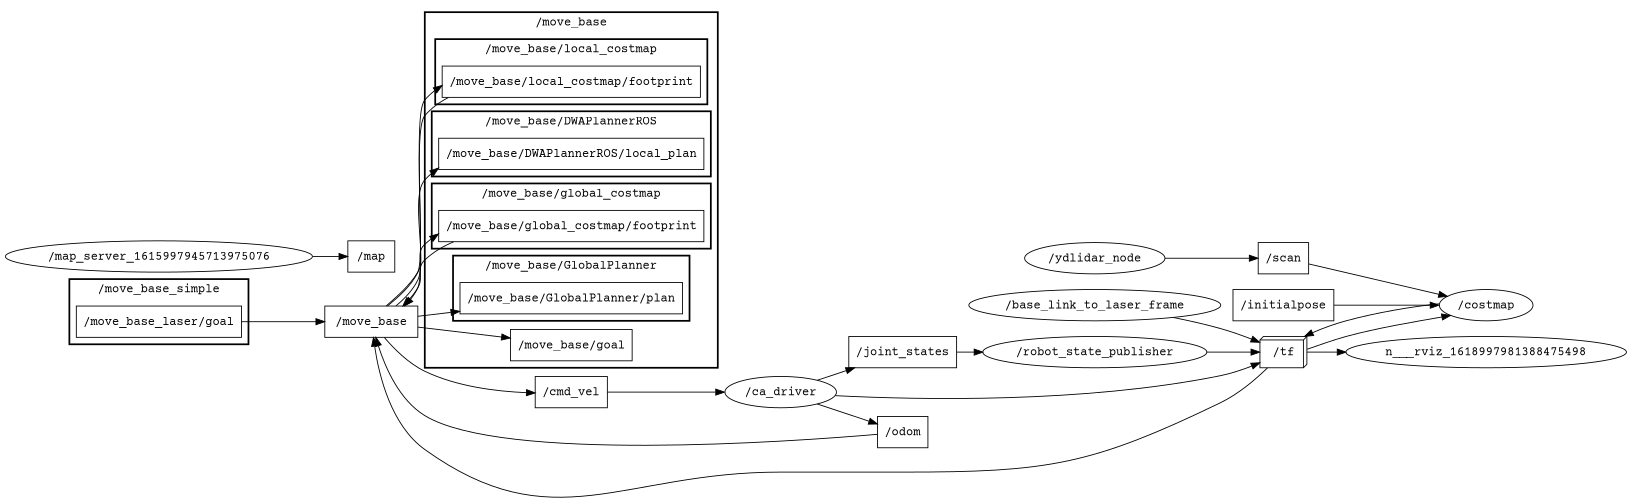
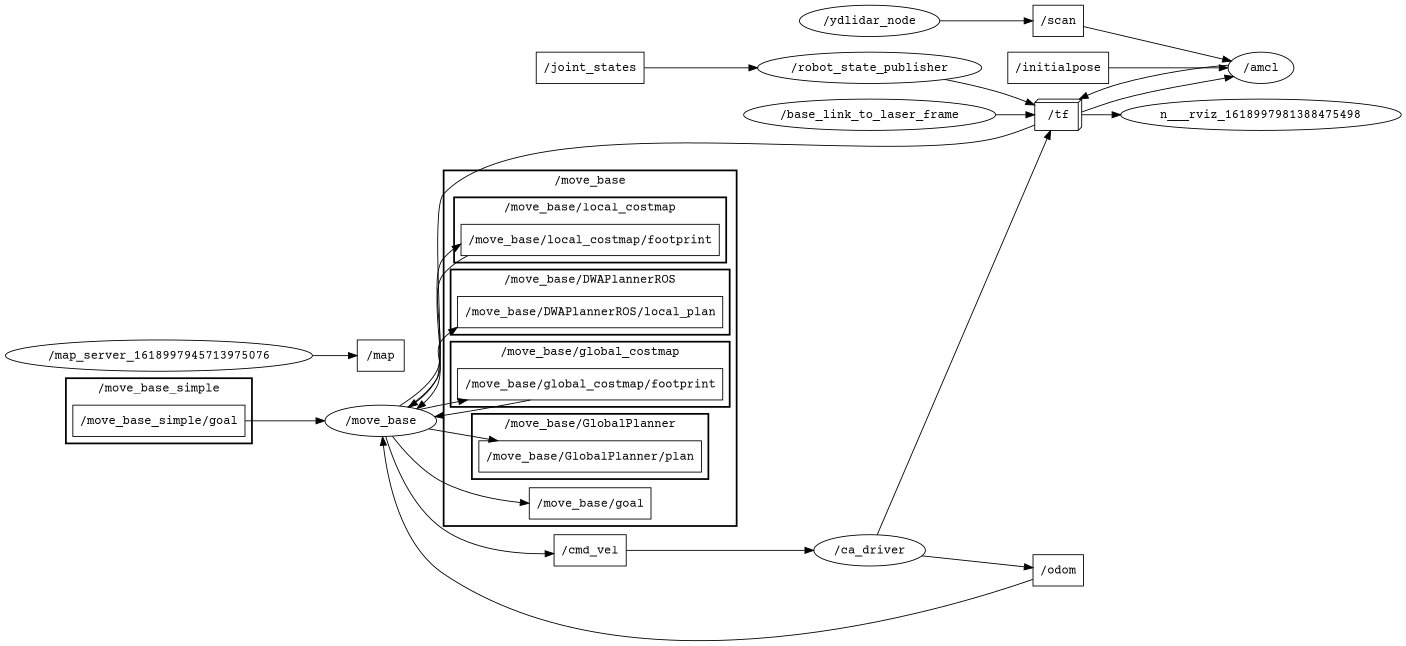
node "/map_server_1615997945713975076": label "/map_server_1615997945713975076" -> "/map_server_1618997945713975076"
node "/costmap": label "/costmap" -> "/amcl"
node "/move_base_laser/goal": label "/move_base_laser/goal" -> "/move_base_simple/goal"
node "/move_base": shape box -> ellipse
edge "/ca_driver" -> "/joint_states": removed
